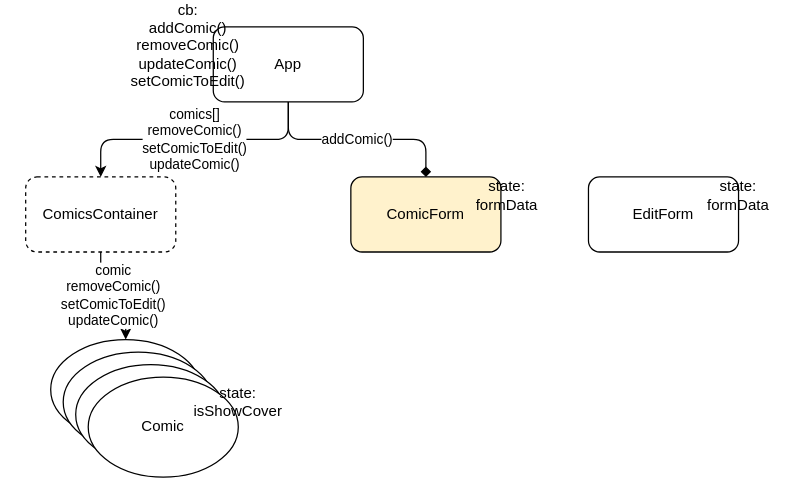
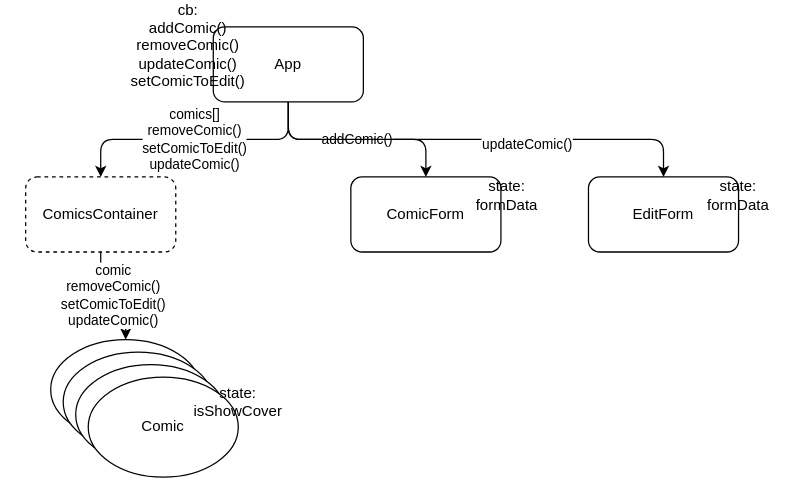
edge "App" -> "EditForm": added, label "updateComic()"
edge "App" -> "ComicForm": arrowhead diamond -> classic
node "ComicForm": fillcolor #fff2cc -> #ffffff
